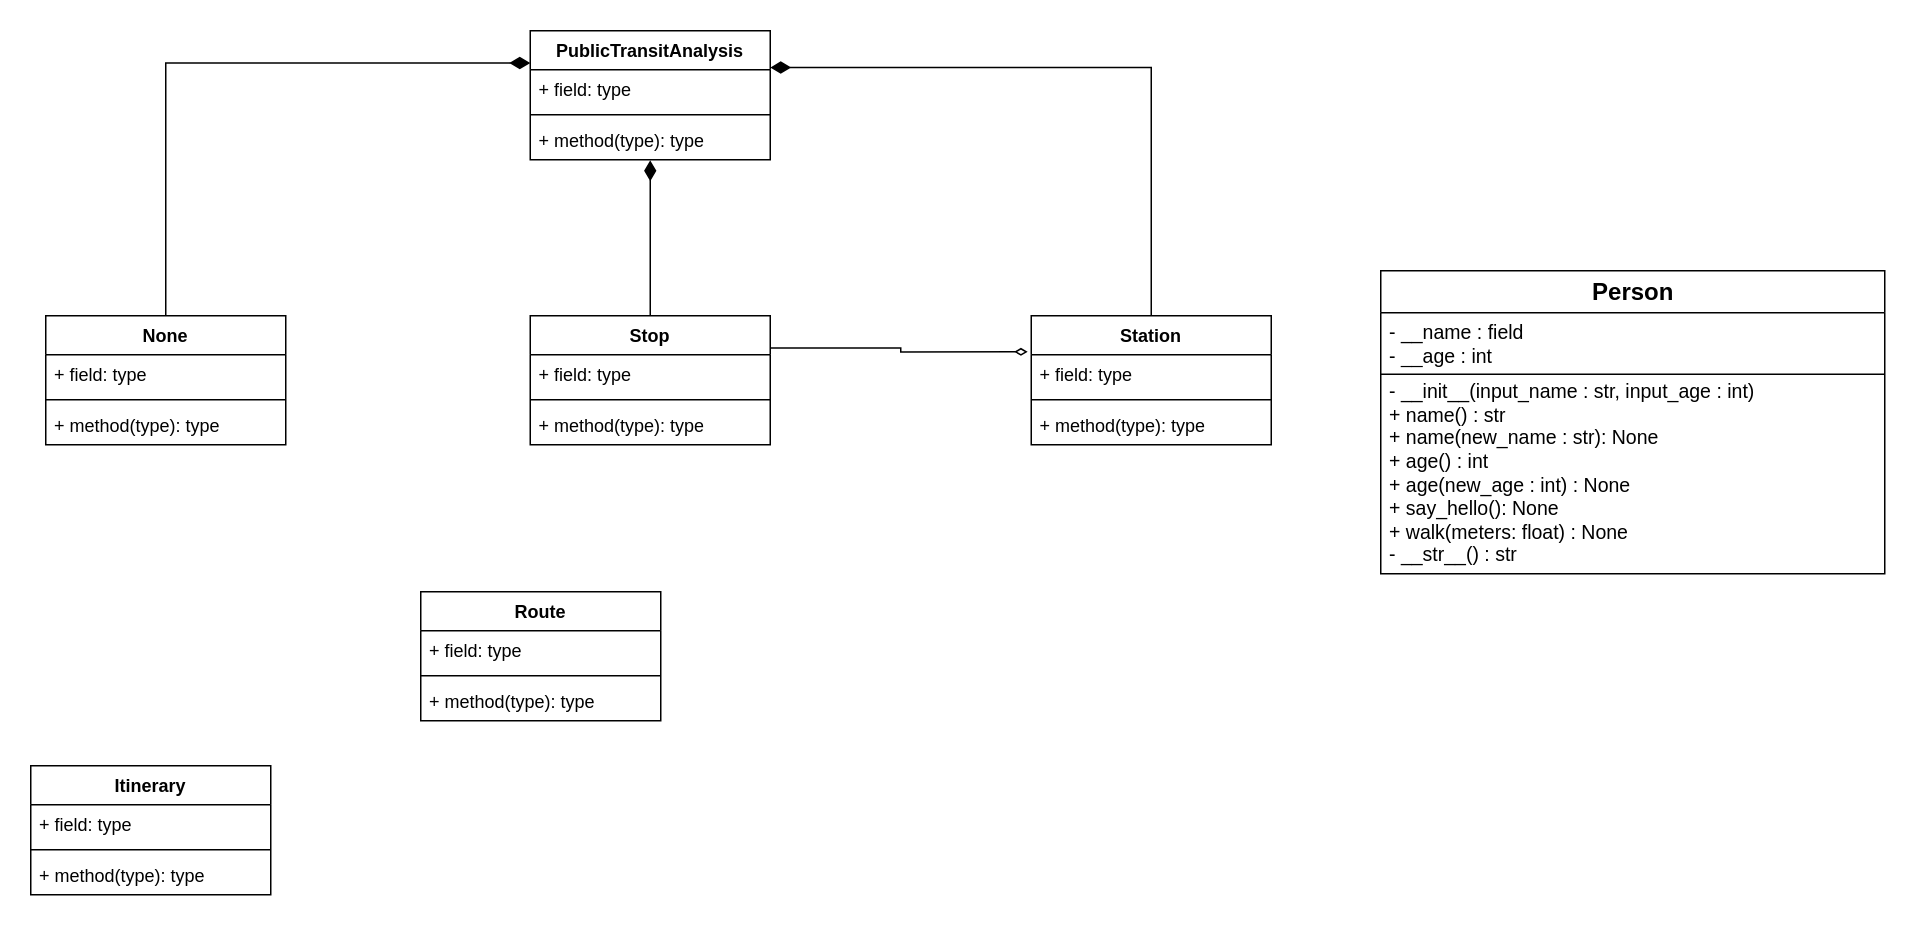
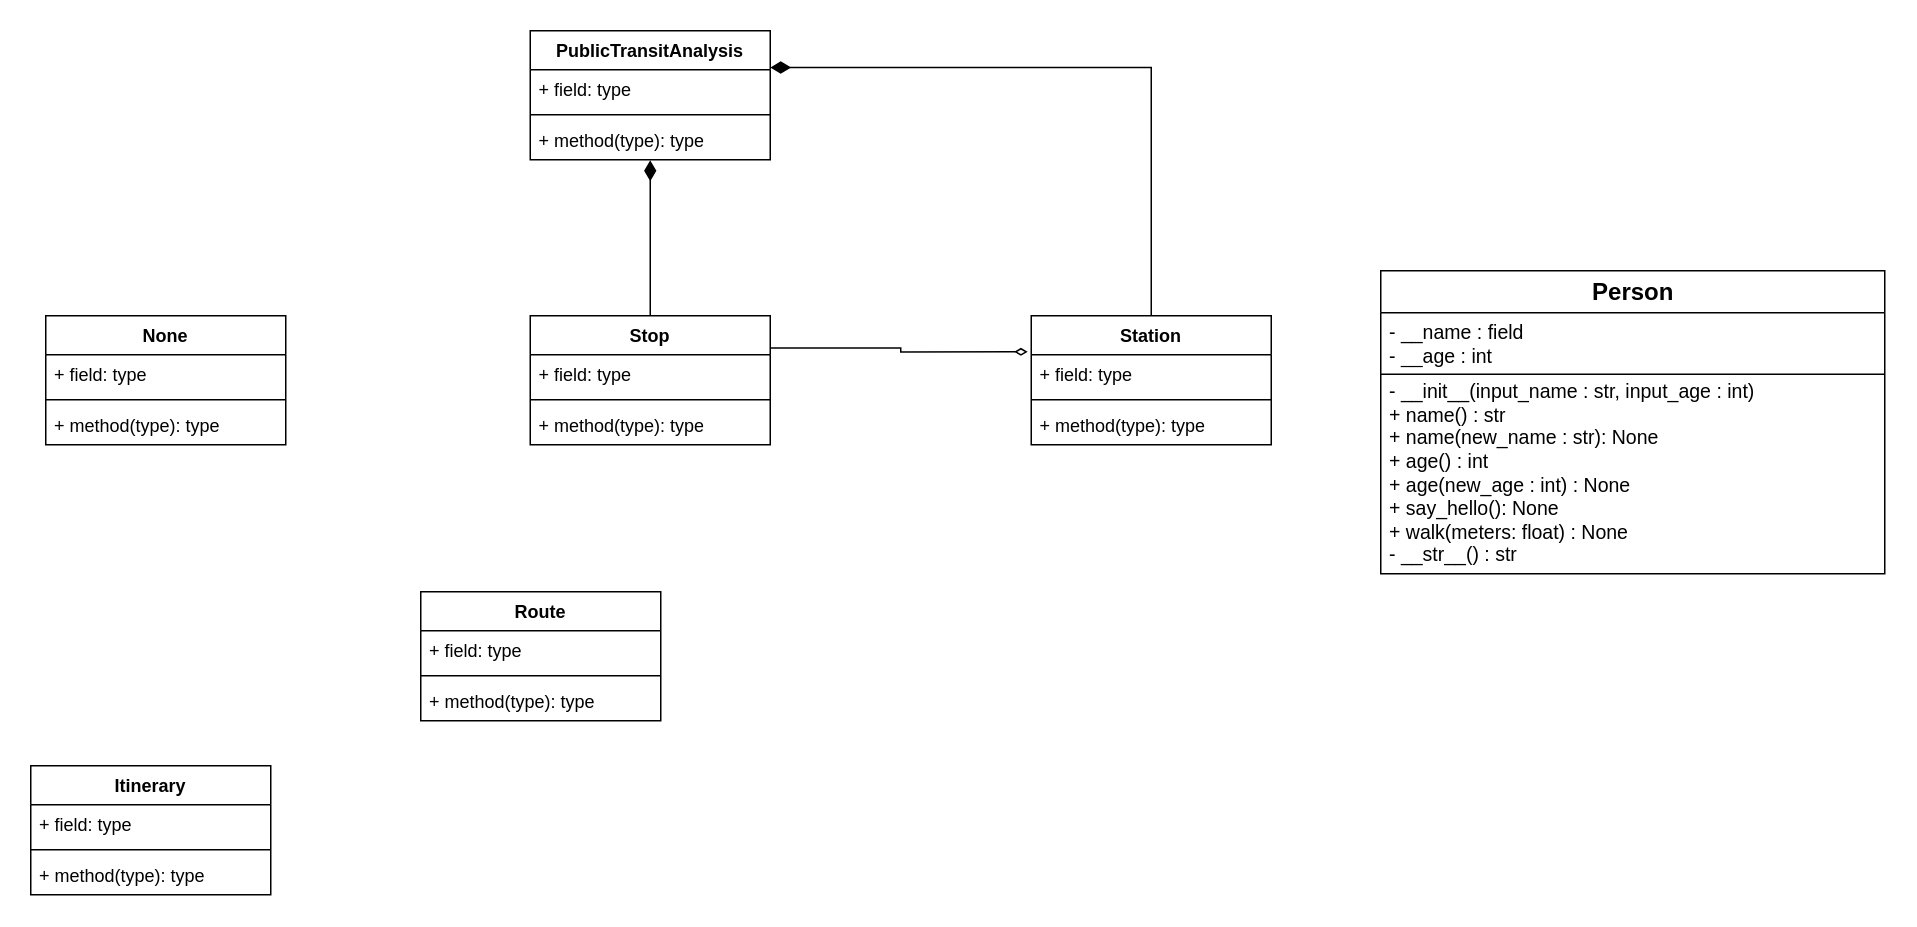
edge "None" -> "PublicTransitAnalysis": removed
